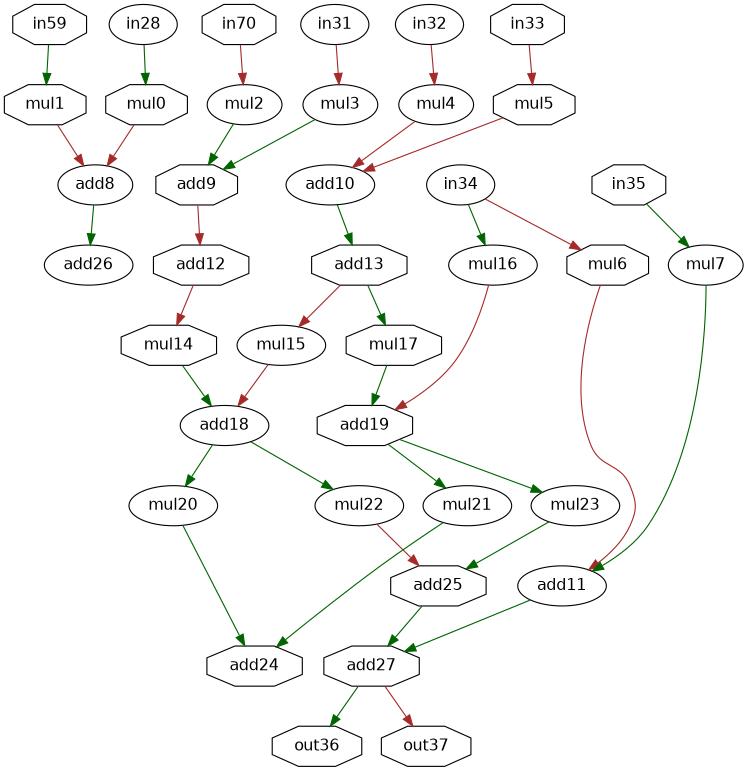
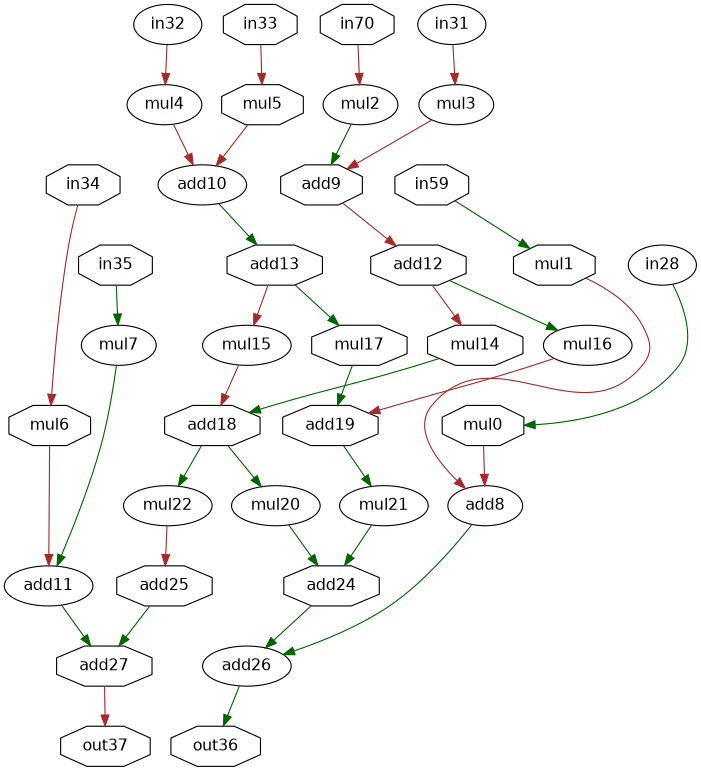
edge "mul3" -> "add9": color darkgreen -> brown
node "in34": shape ellipse -> octagon
edge "in34" -> "mul16": now "add12" -> "mul16"
node "add18": shape ellipse -> octagon
node "mul23": removed
edge "add24" -> "add26": added
edge "add27" -> "out36": now "add26" -> "out36"
